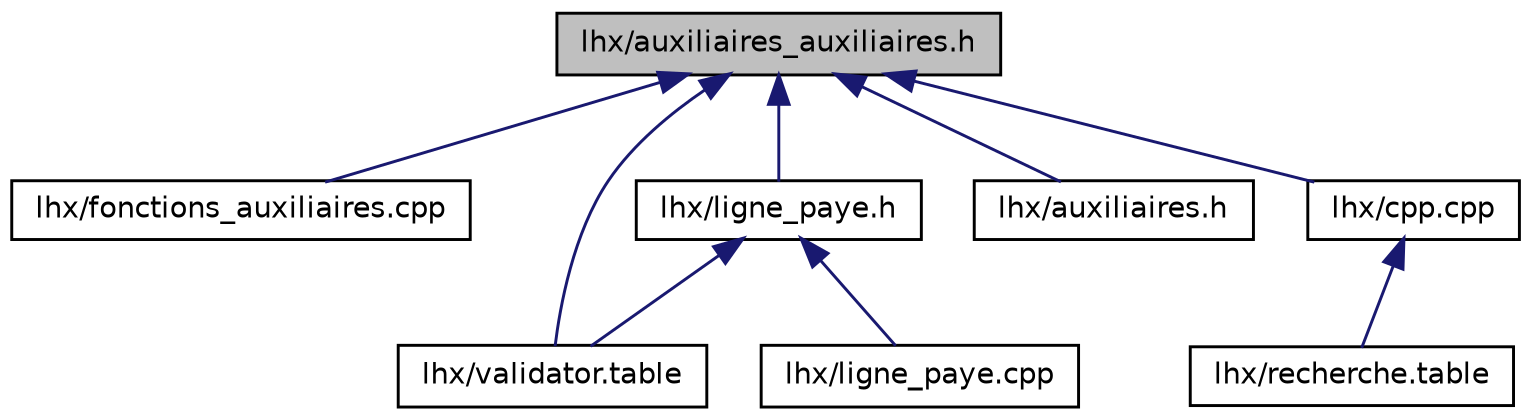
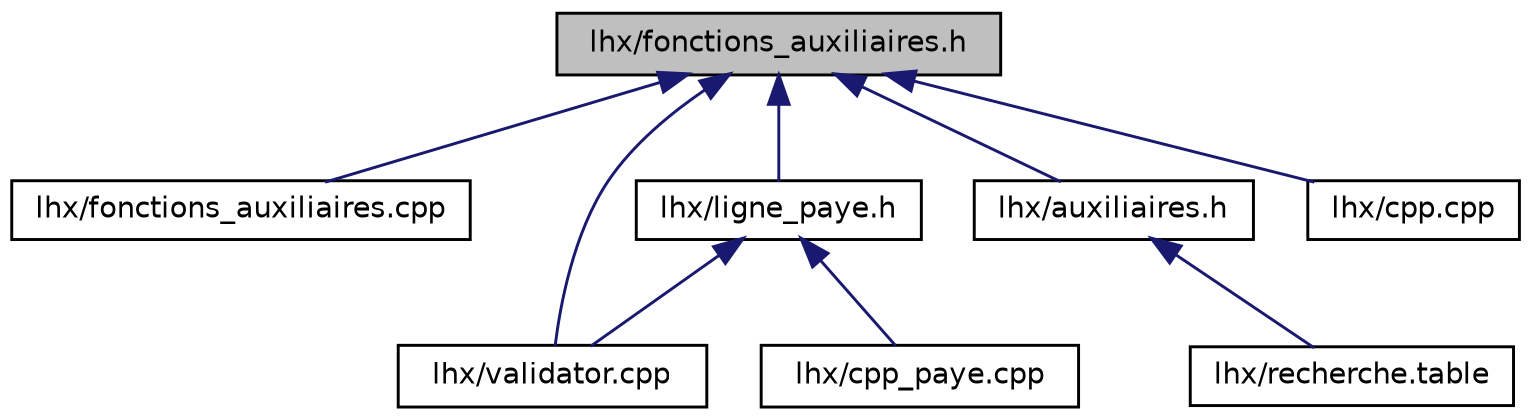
node "lhx/auxiliaires_auxiliaires.h": label "lhx/auxiliaires_auxiliaires.h" -> "lhx/fonctions_auxiliaires.h"
edge "lhx/recherche.table" -> "lhx/cpp.cpp": now "lhx/recherche.table" -> "lhx/auxiliaires.h"
node "lhx/validator.table": label "lhx/validator.table" -> "lhx/validator.cpp"
node "lhx/ligne_paye.cpp": label "lhx/ligne_paye.cpp" -> "lhx/cpp_paye.cpp"
